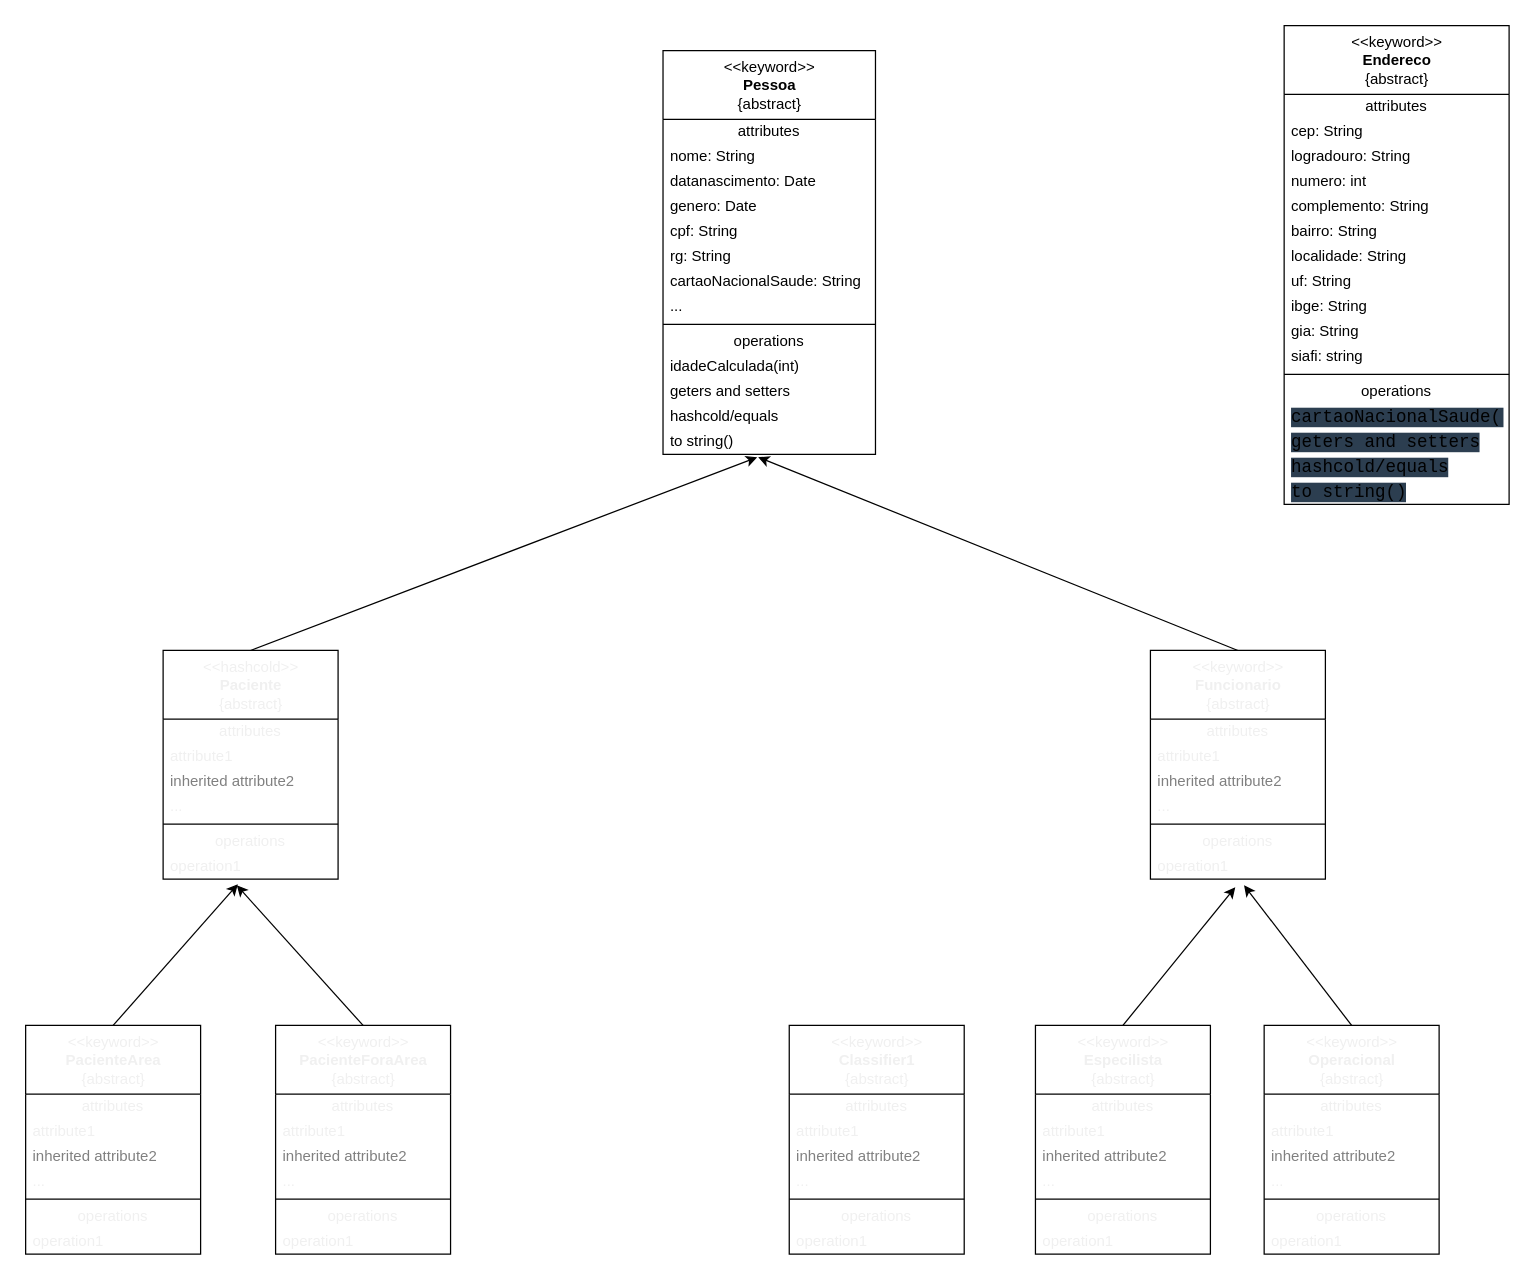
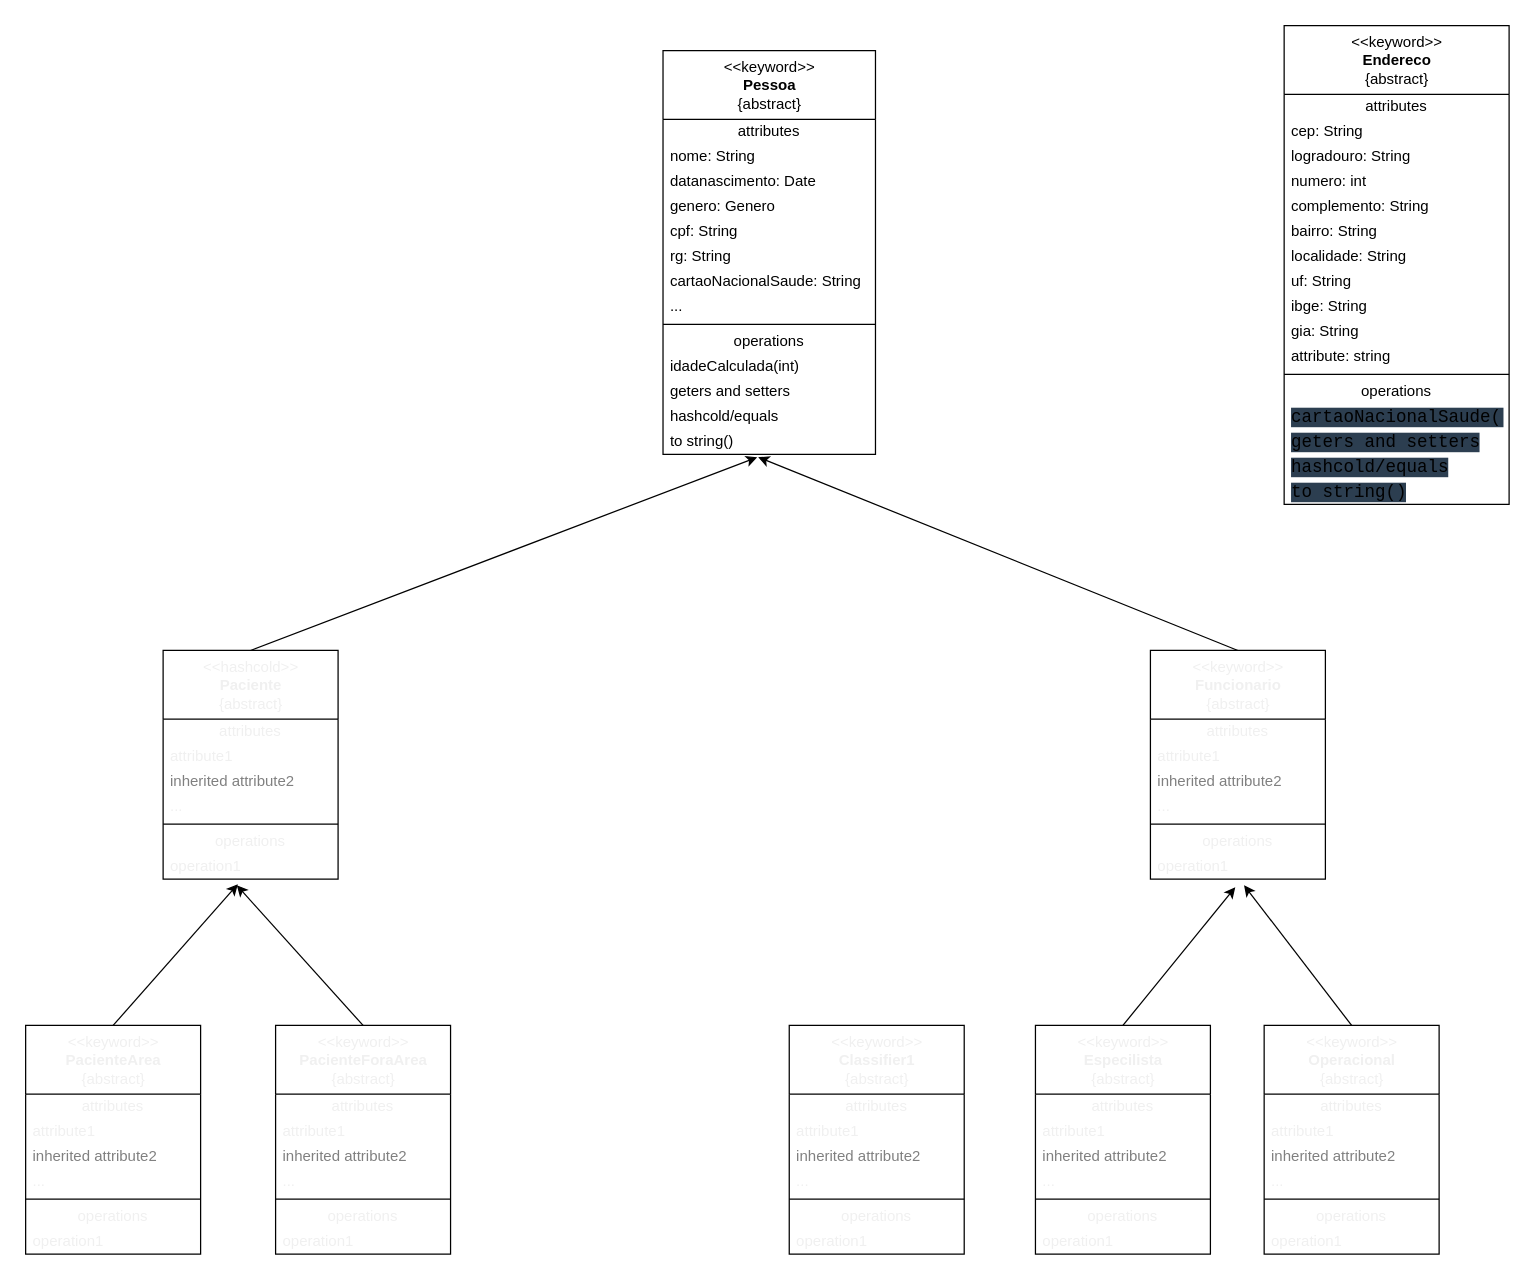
node "genero: Date": label "genero: Date" -> "genero: Genero"
node "siafi: string": label "siafi: string" -> "attribute: string"
